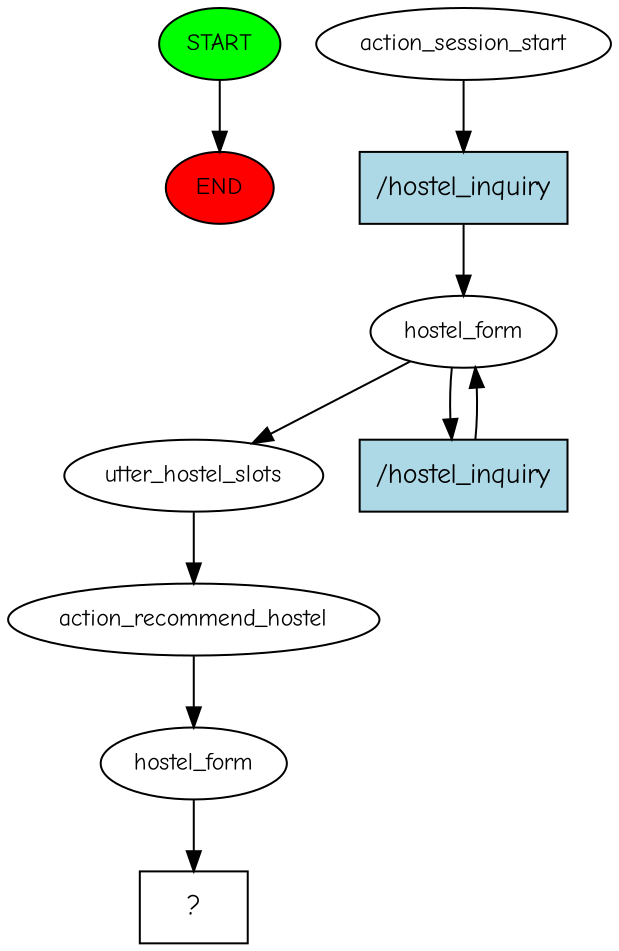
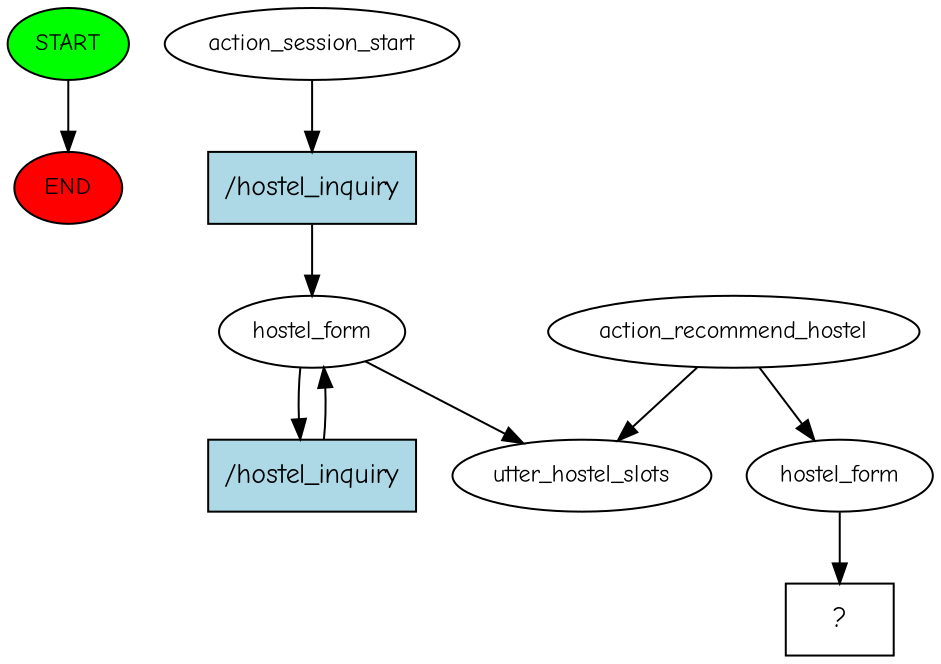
edge "utter_hostel_slots" -> "action_recommend_hostel": reversed
